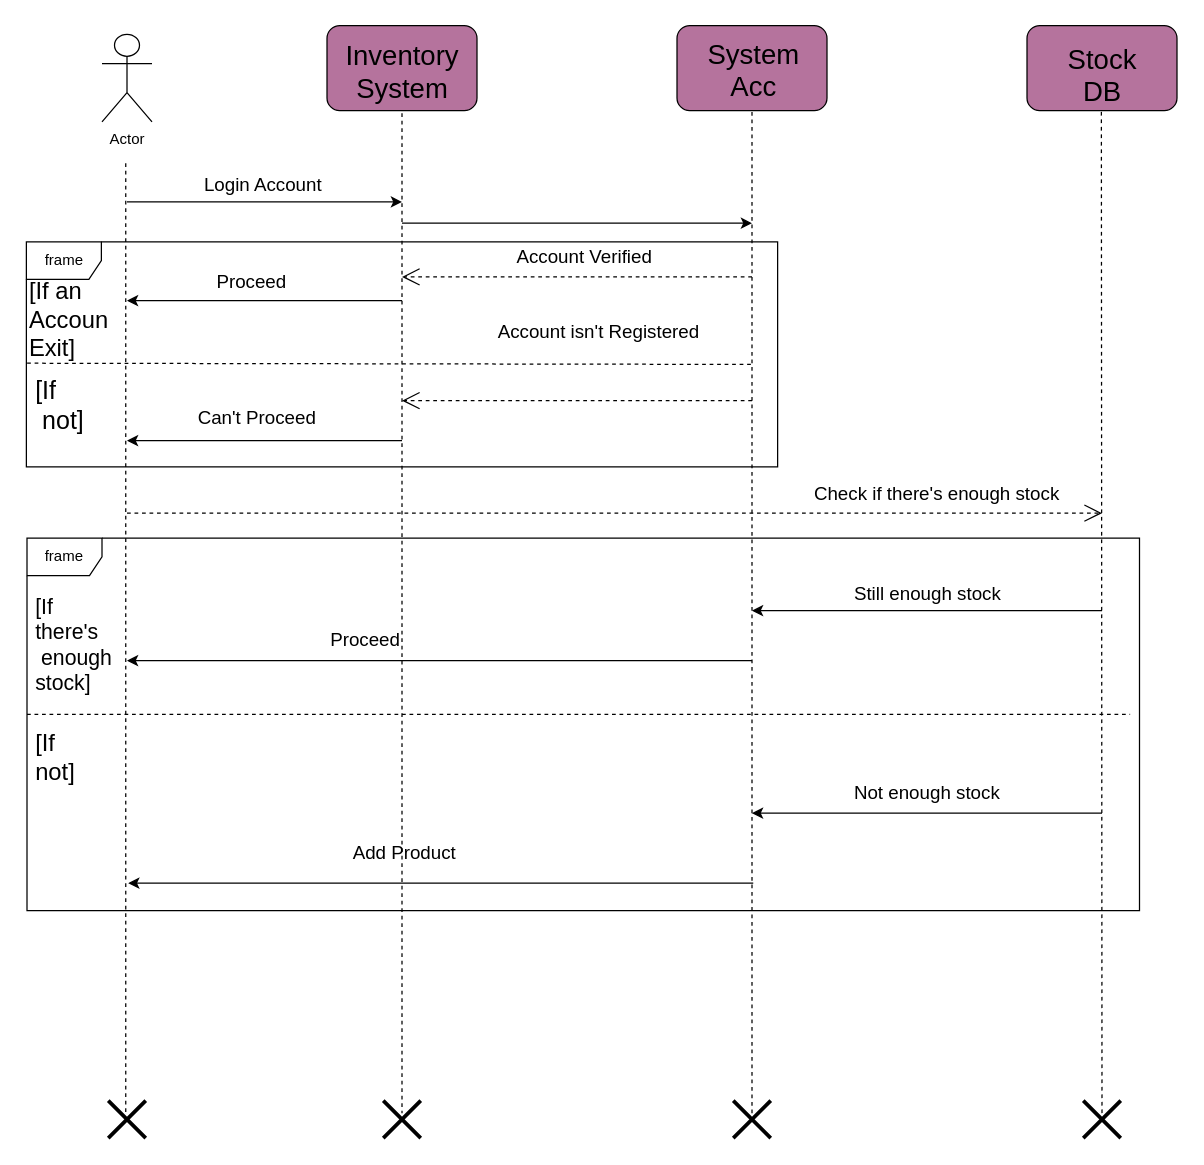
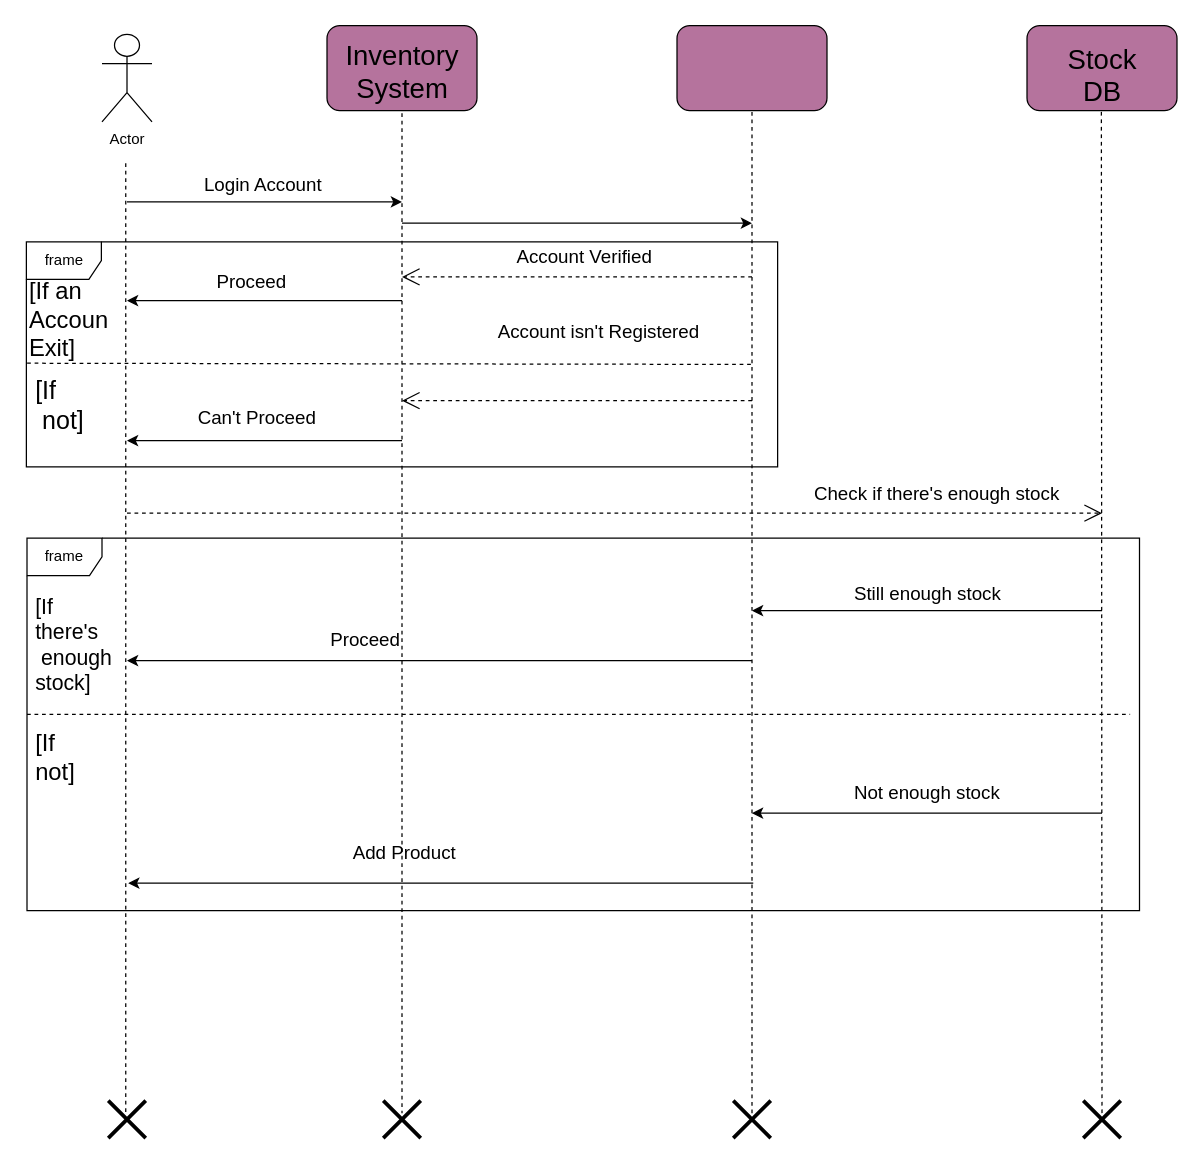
node "System Acc": removed
